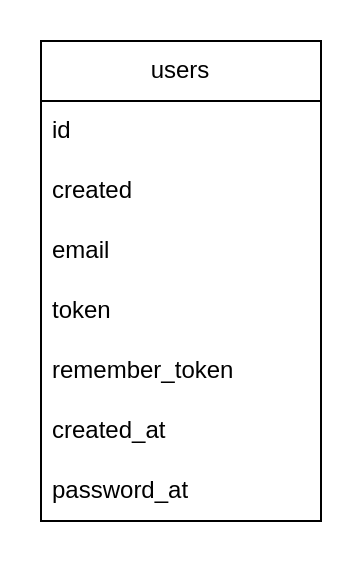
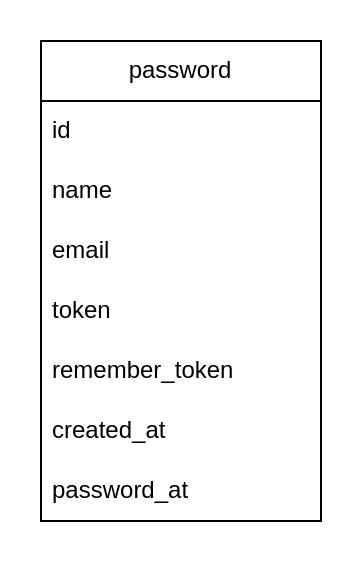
node "users": label "users" -> "password"
node "created": label "created" -> "name"
